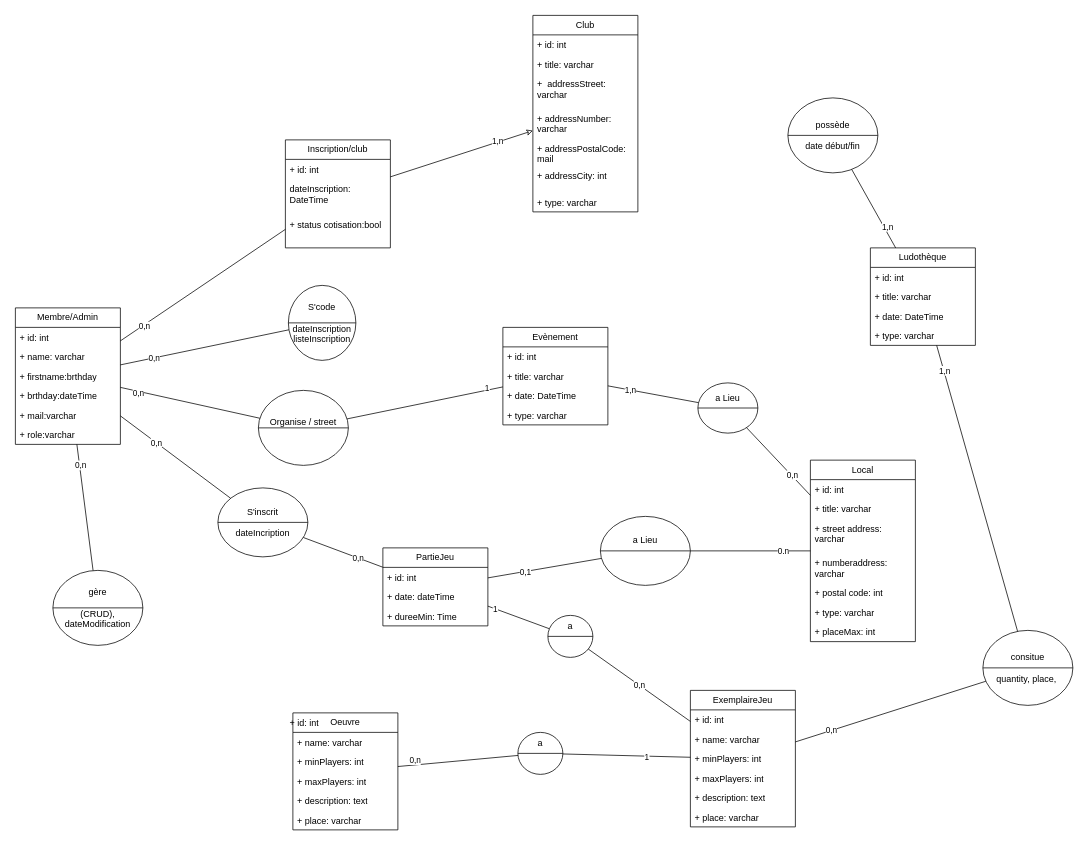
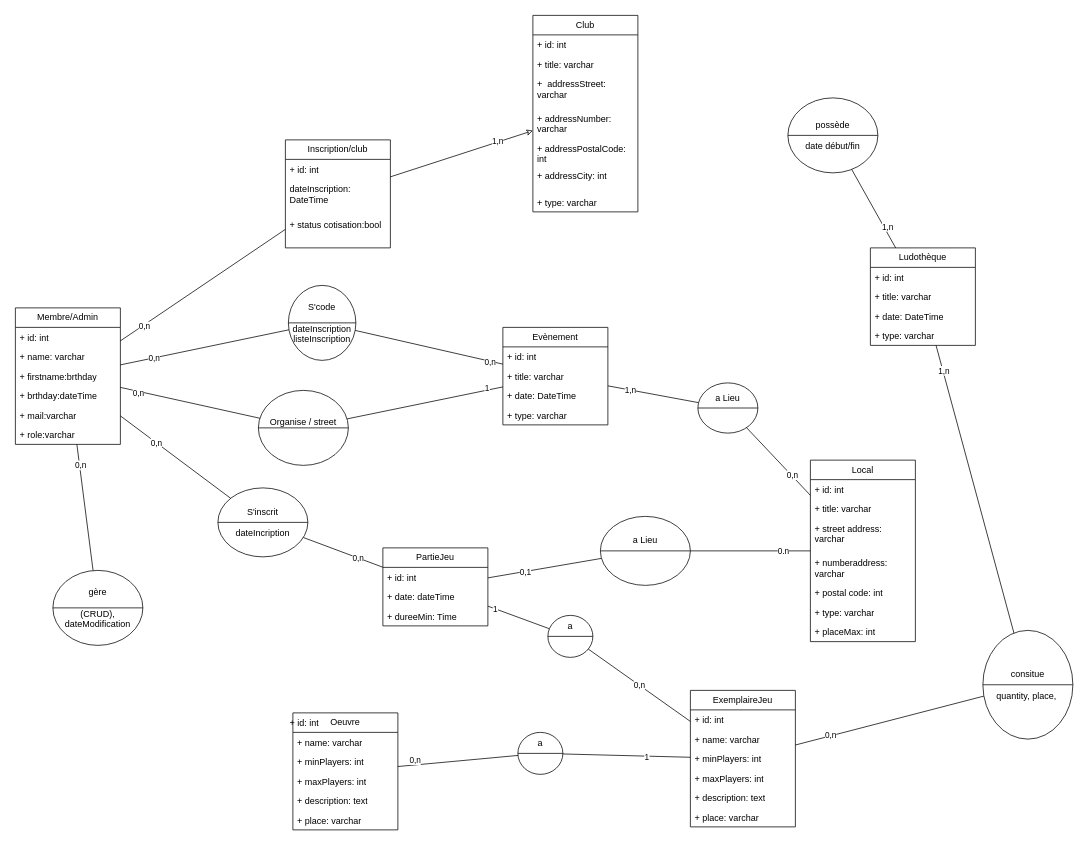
node "+ addressPostalCode: mail": label "+ addressPostalCode: mail" -> "+ addressPostalCode: int"
edge "S'code dateInscription listeInscription" -- "Evènement": added, label "0,n"
node "consitue quantity, place,": size 90x75 -> 90x109
